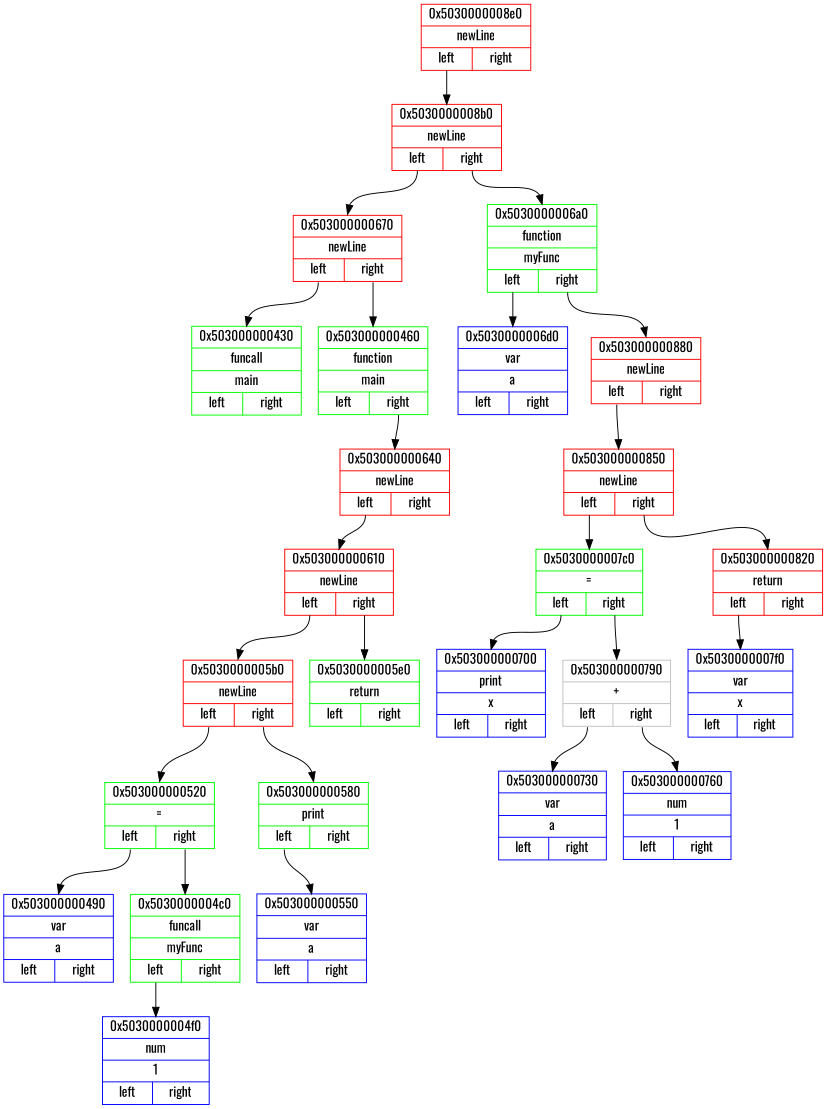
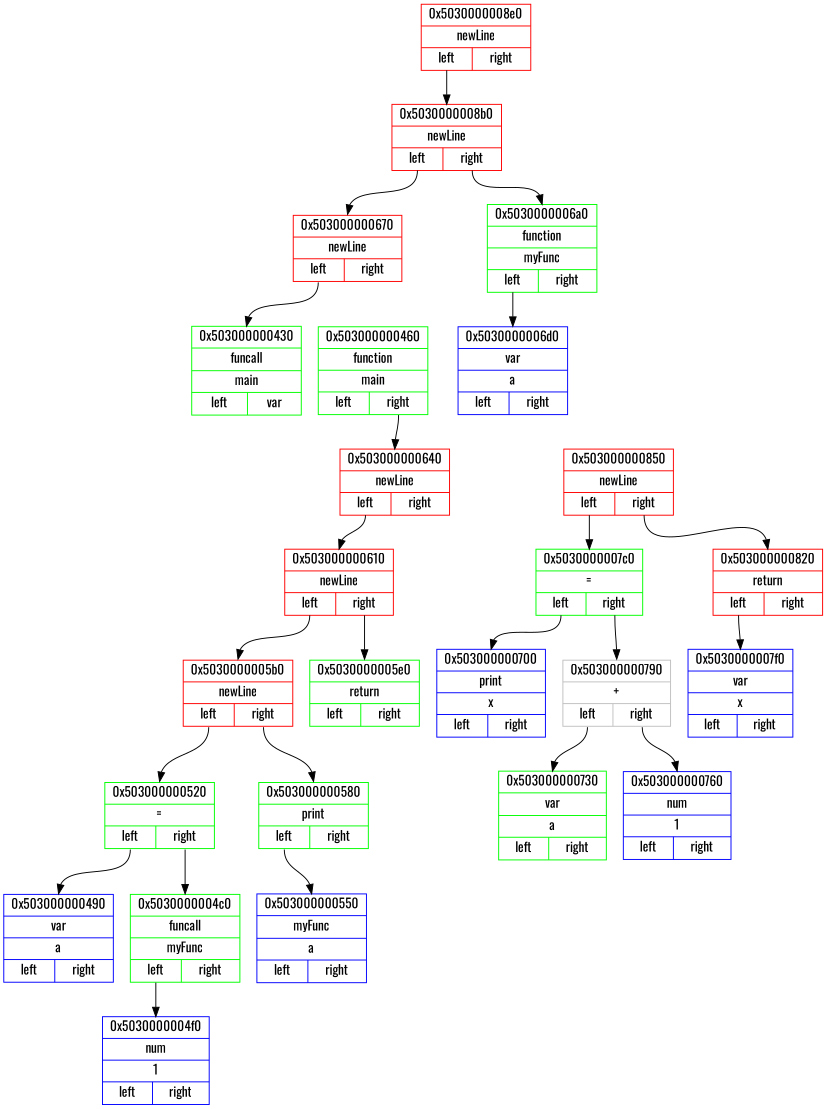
edge "0x503000000670" -> "0x503000000460": removed
node "0x503000000880": removed
node "0x503000000430": text "right" -> "var"
node "0x503000000730": color blue -> green
node "0x503000000550": text "var" -> "myFunc"
